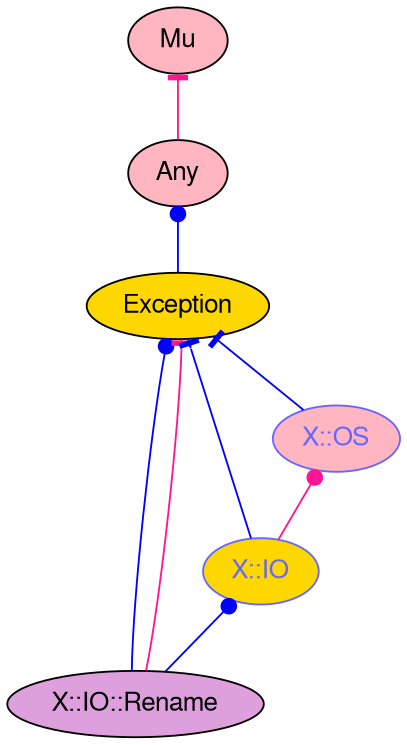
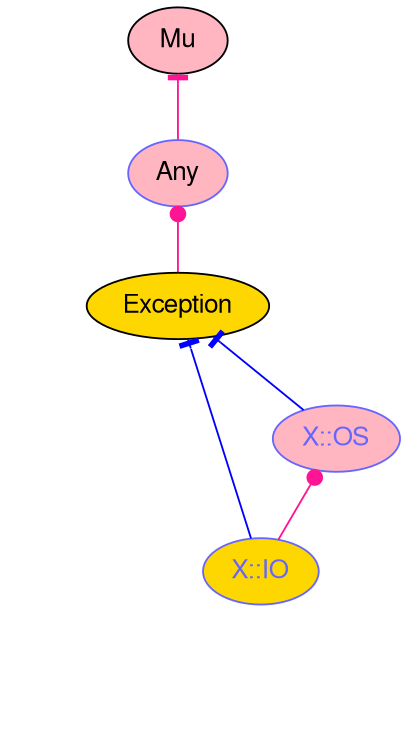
node "Any": color #000000 -> #6666ff
edge "Exception" -> "Any": color blue -> deeppink
node "X::IO::Rename": removed
